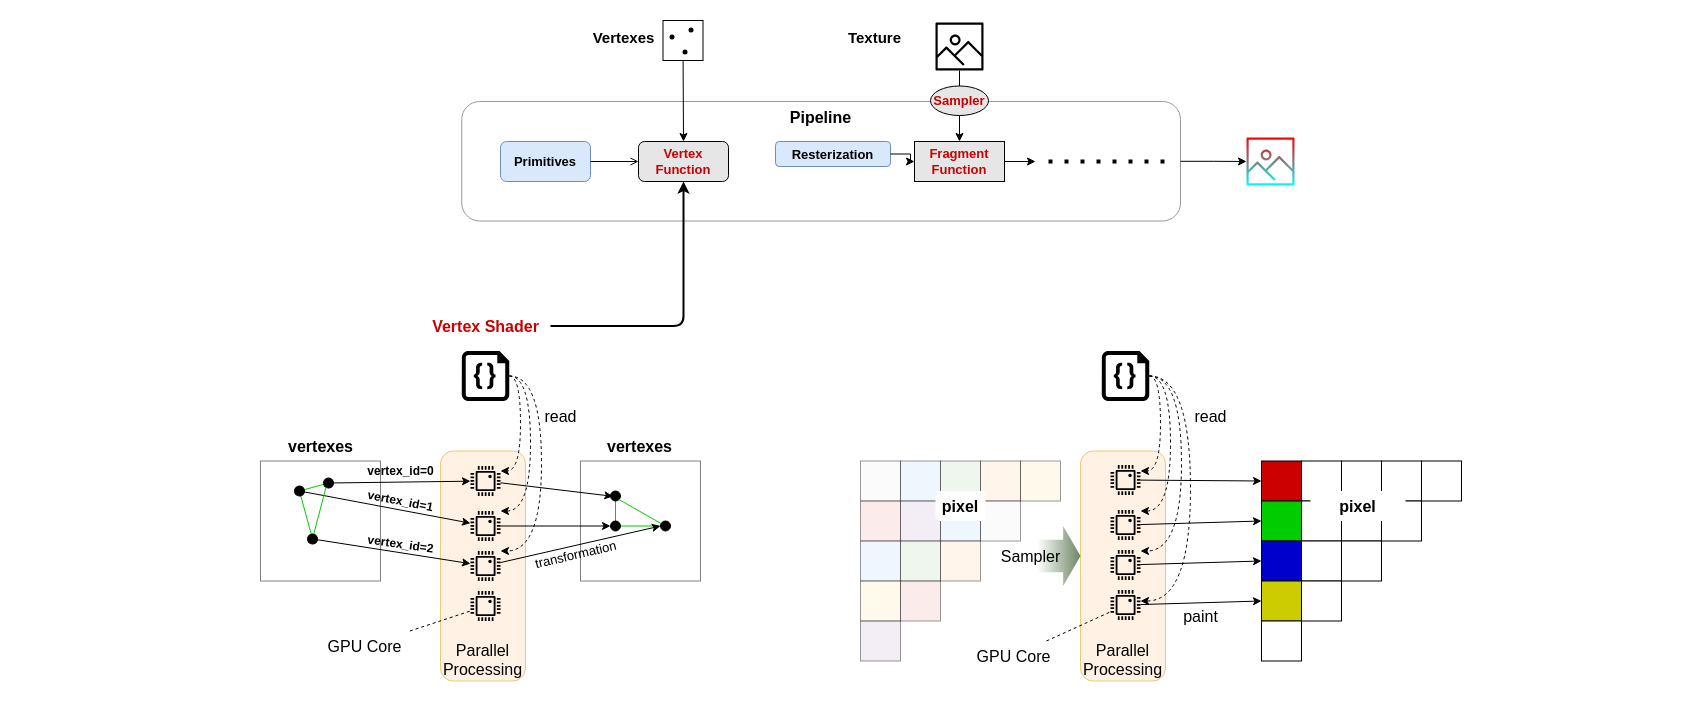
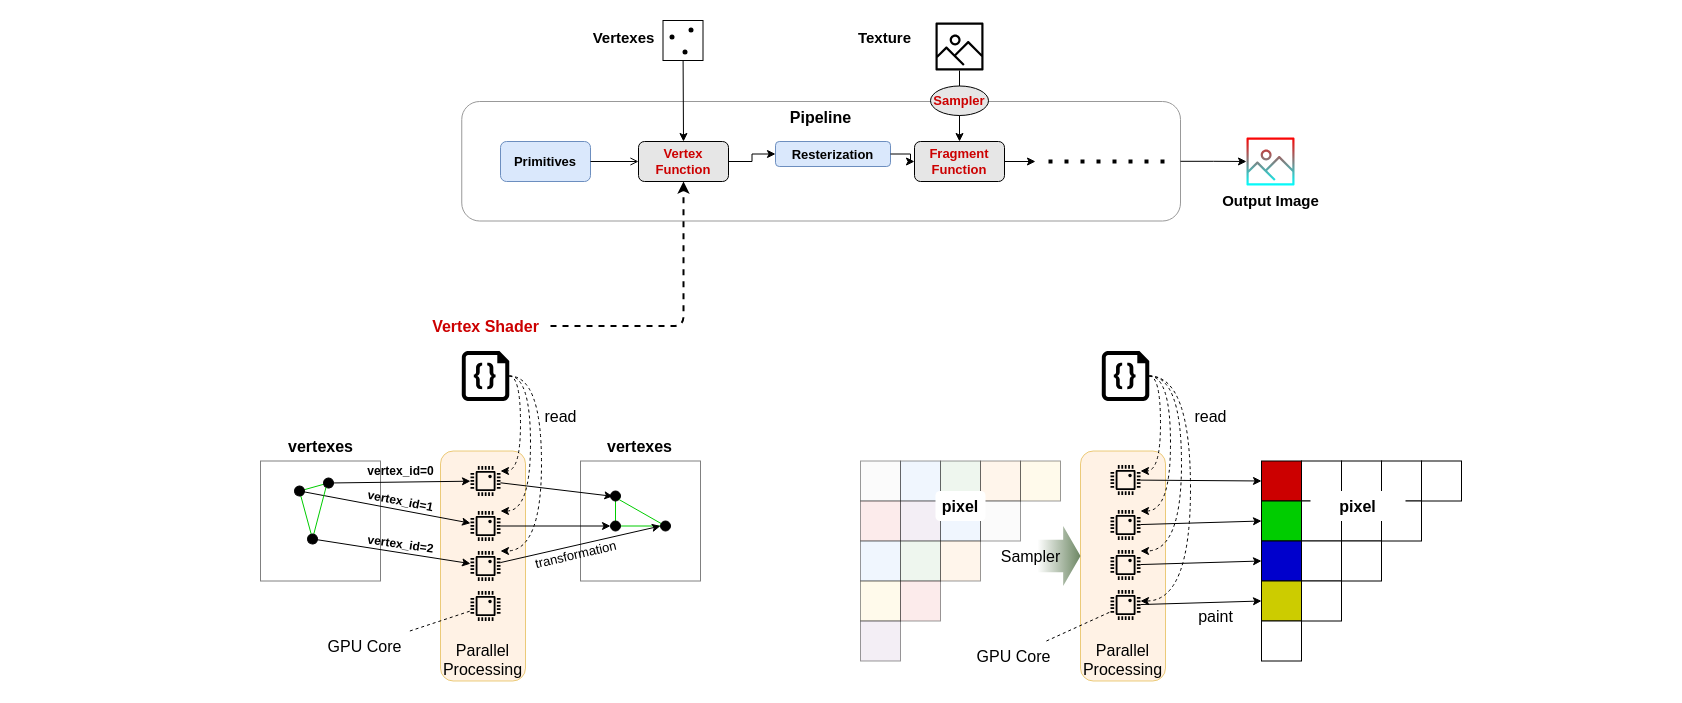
node "Texture": moved (875, 38) -> (885, 38)
edge "Vertex Function" -> "Resterization": added
node "Fragment Function": shape rectangle -> rounded rectangle
node "Output Image": added
edge "Vertex Shader" -> "Vertex Function": style solid -> dashed
node "paint": moved (1201, 616) -> (1216, 616)
